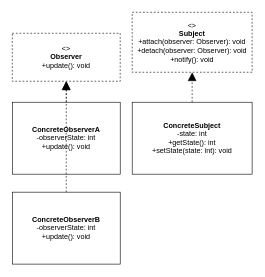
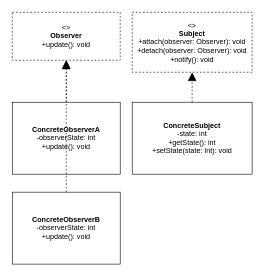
node "> Observer +update(): void": moved (66, 57) -> (66, 36)
